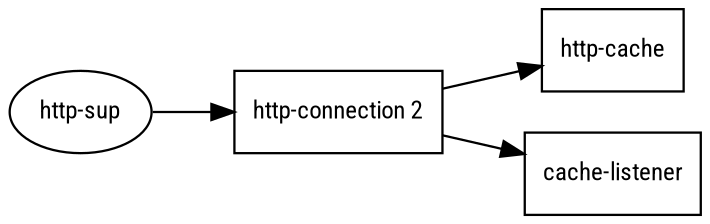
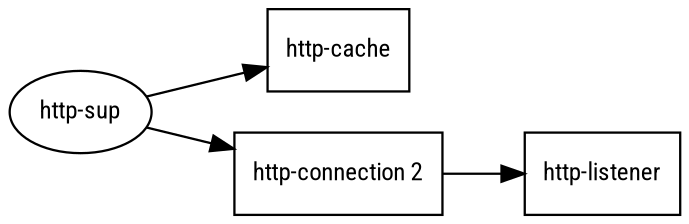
edge "http-connection 2" -> "http-cache": now "http-sup" -> "http-cache"
node "cache-listener": label "cache-listener" -> "http-listener"
